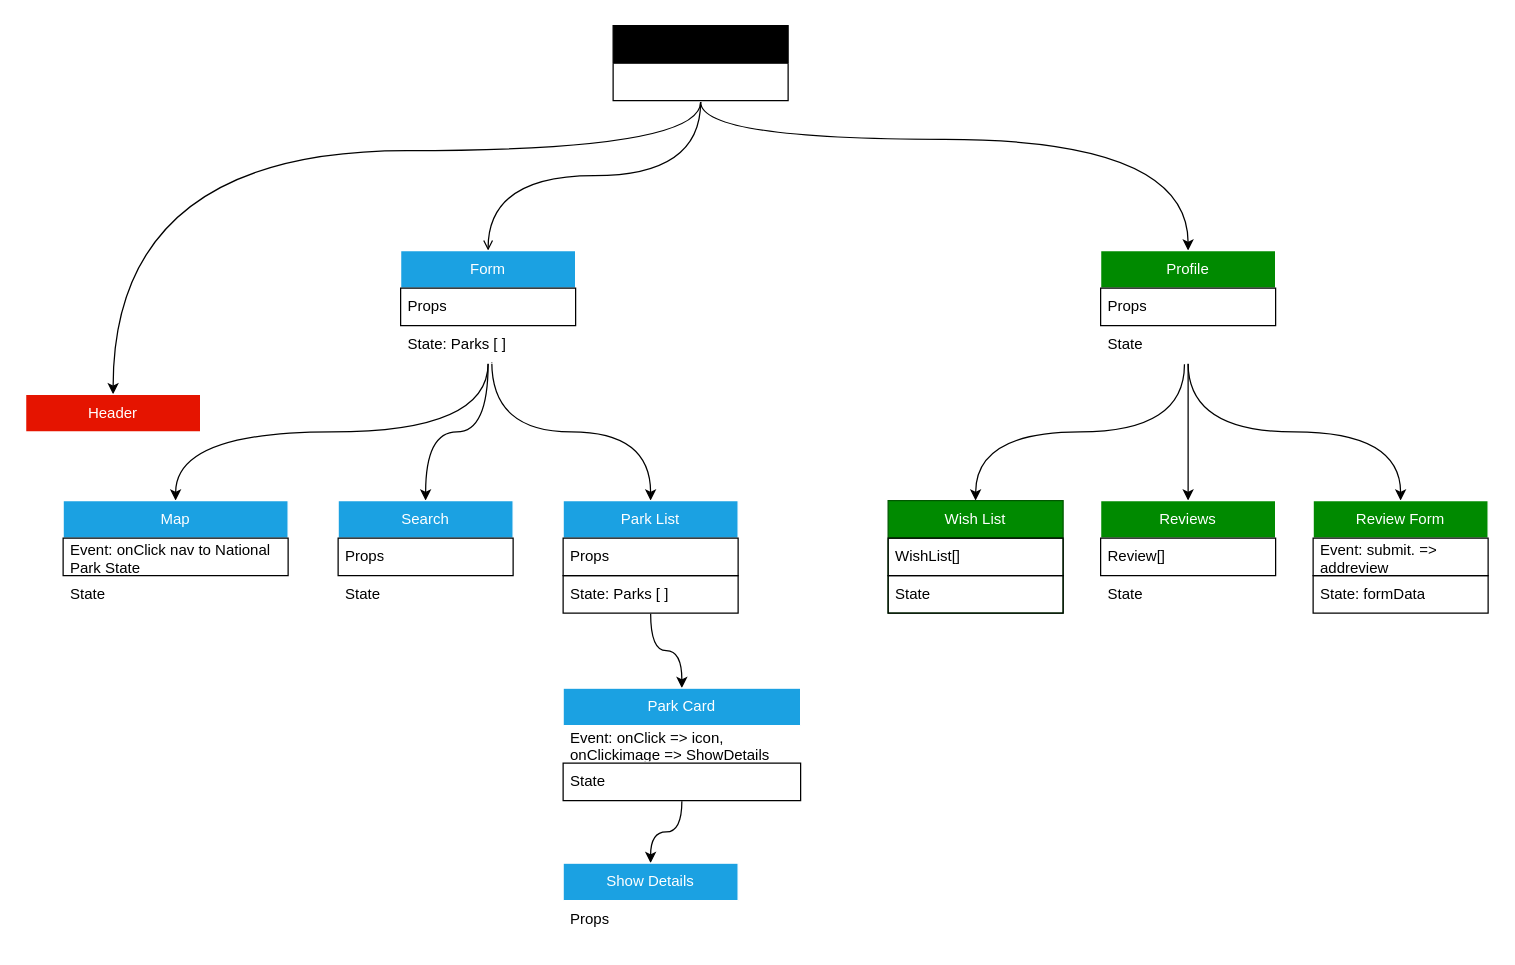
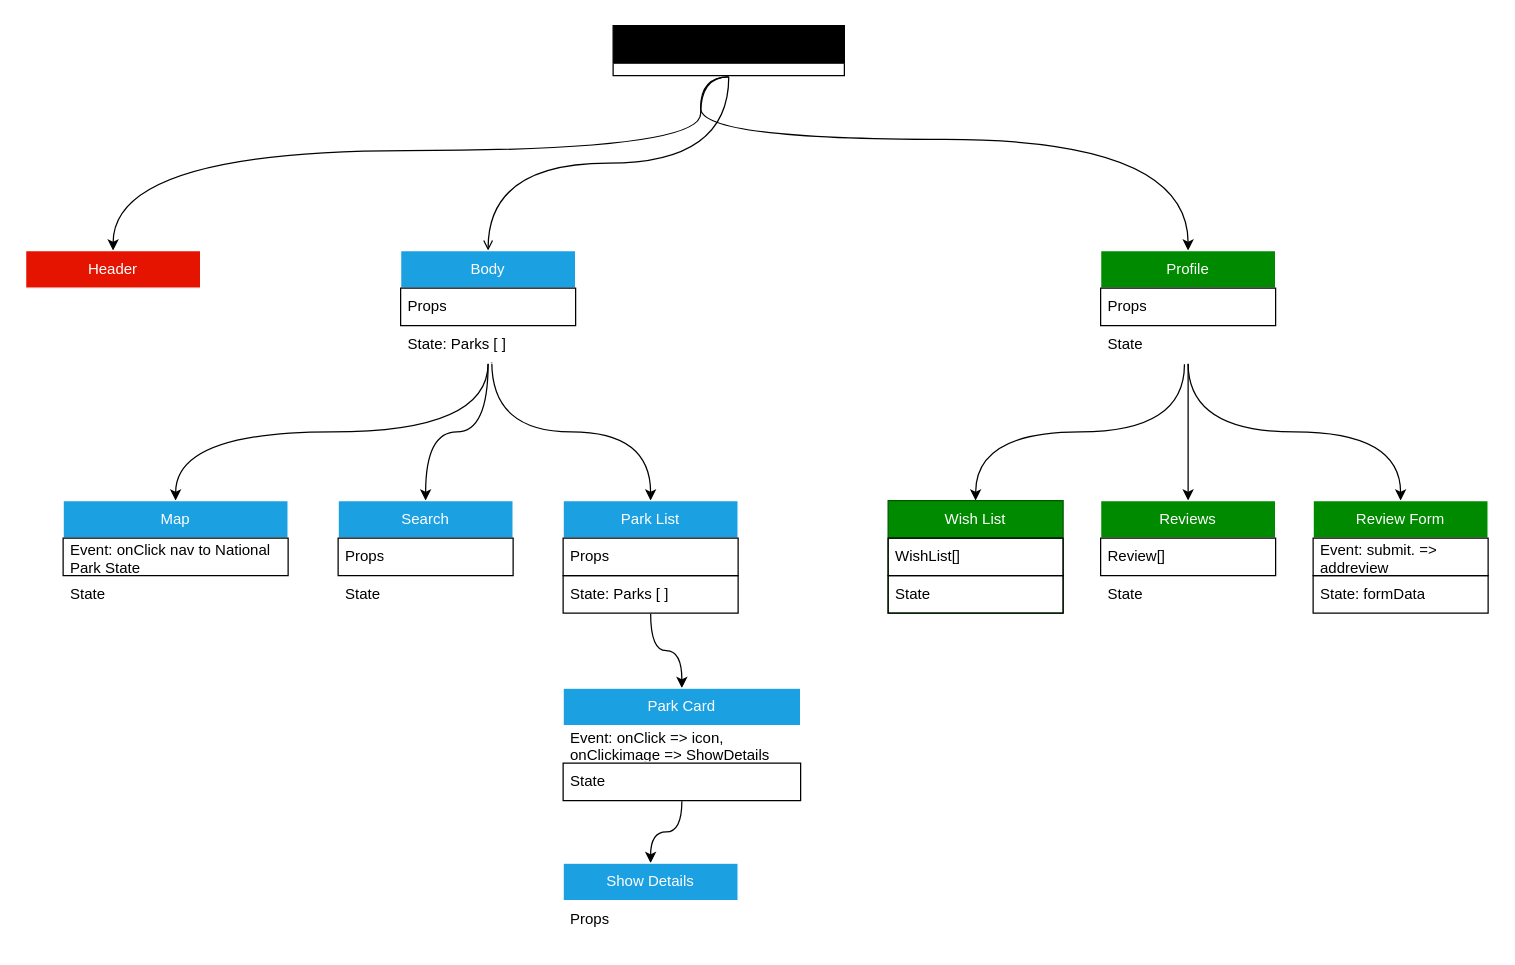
node "App": size 175x75 -> 231x50
node "Form": label "Form" -> "Body"
node "Header": moved (113, 432) -> (113, 288)
